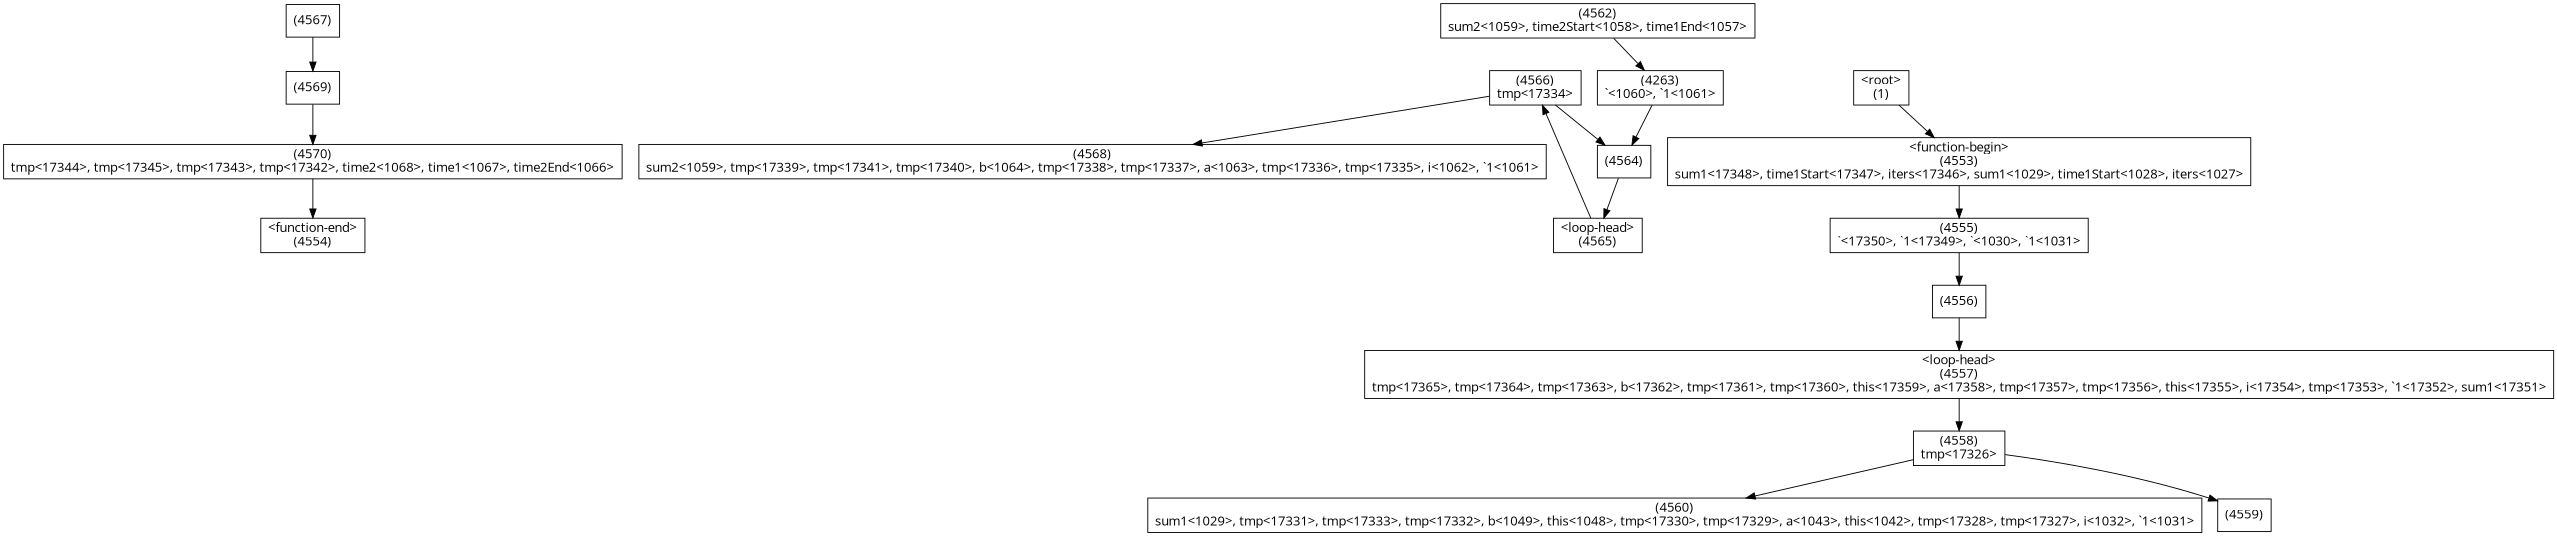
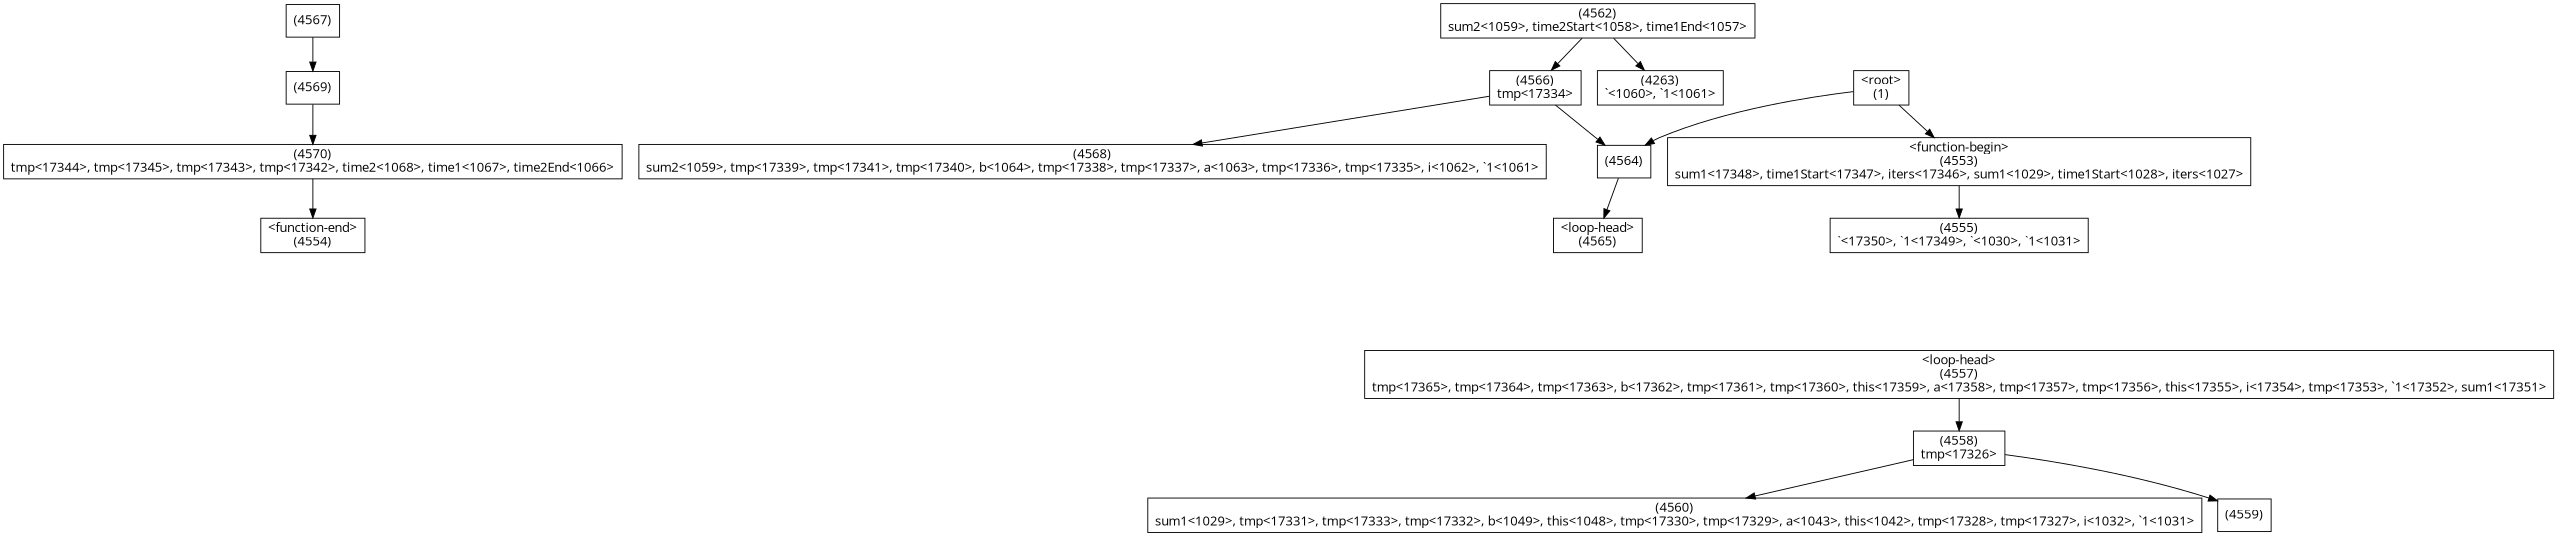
edge "(4263) `<1060>, `1<1061>" -> "(4564)": now "<root> (1)" -> "(4564)"
edge "<loop-head> (4565)" -> "(4566) tmp<17334>": now "(4562) sum2<1059>, time2Start<1058>, time1End<1057>" -> "(4566) tmp<17334>"
node "(4556)": removed
